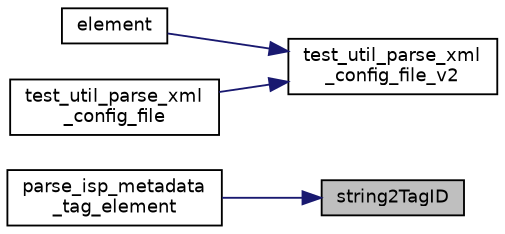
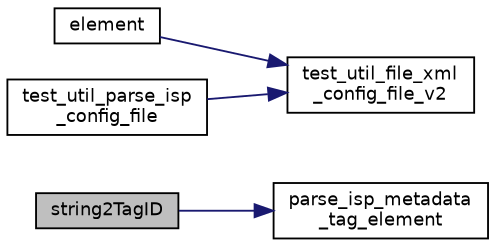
node "test_util_parse_xml _config_file_v2": label "test_util_parse_xml _config_file_v2" -> "test_util_file_xml _config_file_v2"
node "test_util_parse_xml _config_file": label "test_util_parse_xml _config_file" -> "test_util_parse_isp _config_file"
edge "parse_isp_metadata _tag_element" -> "string2TagID": reversed
